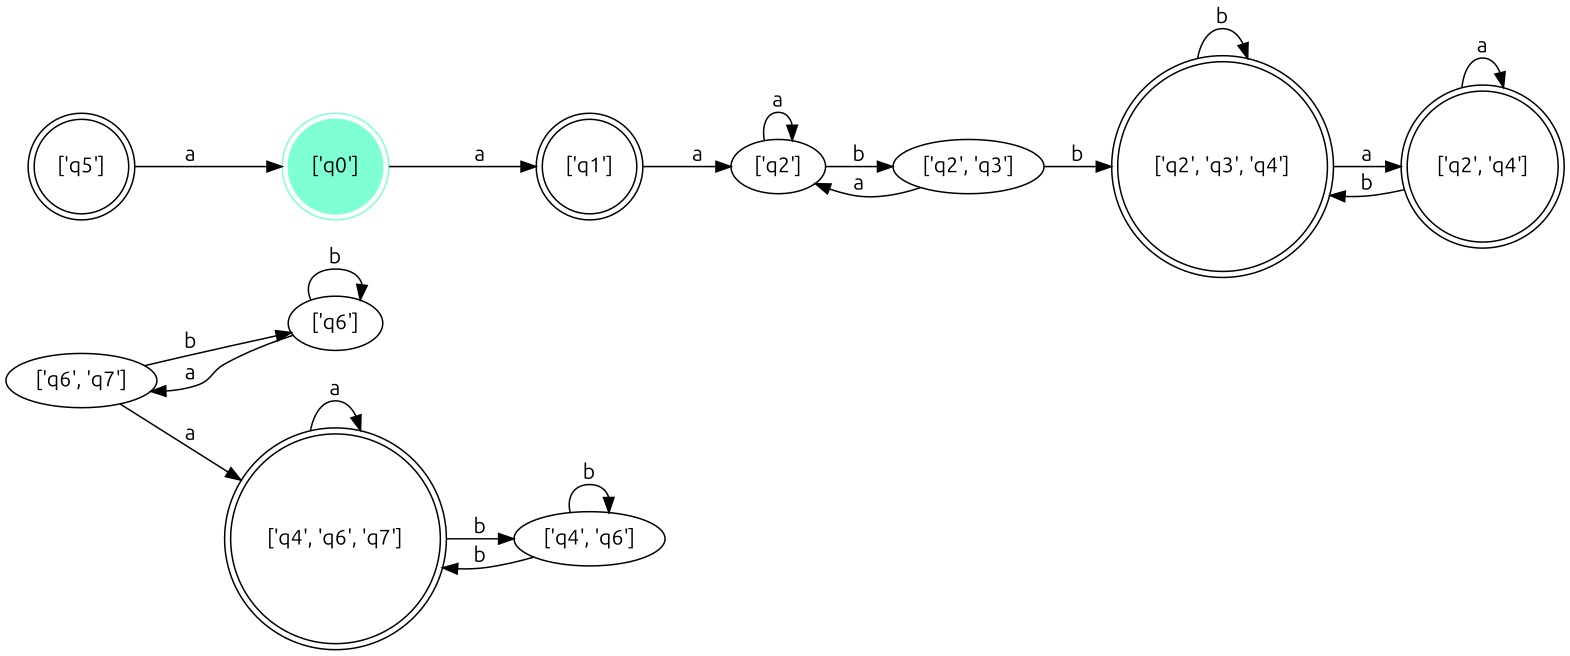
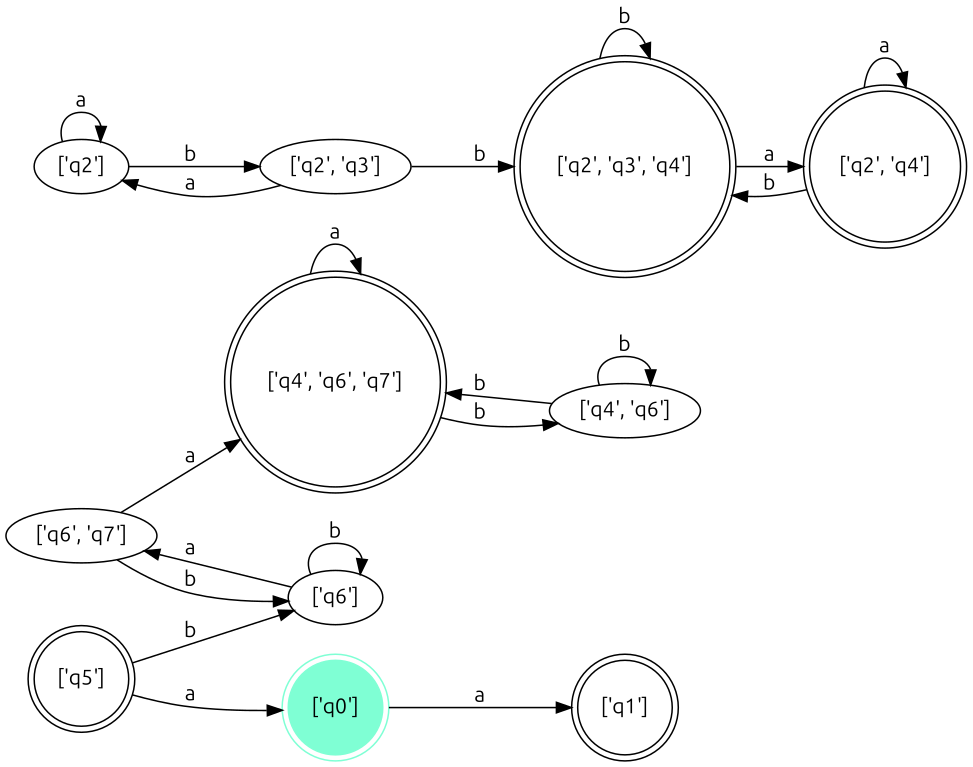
edge "['q1']" -> "['q2']": removed, label "a"
edge "['q5']" -> "['q6']": added, label "b"
